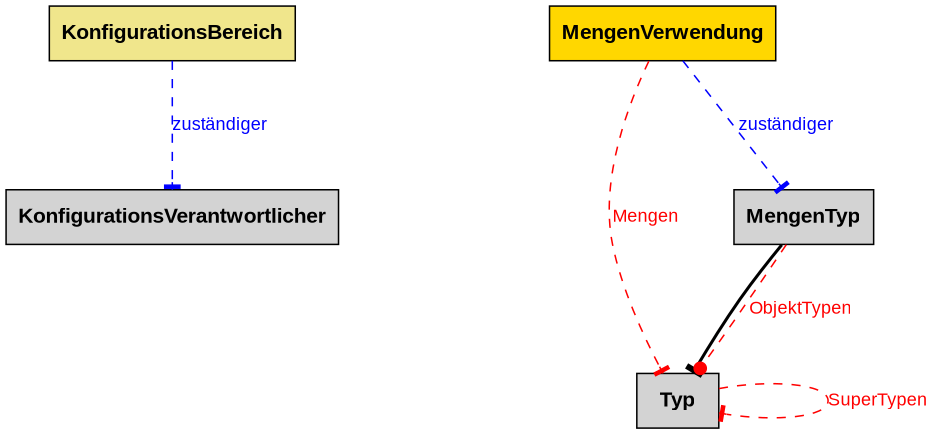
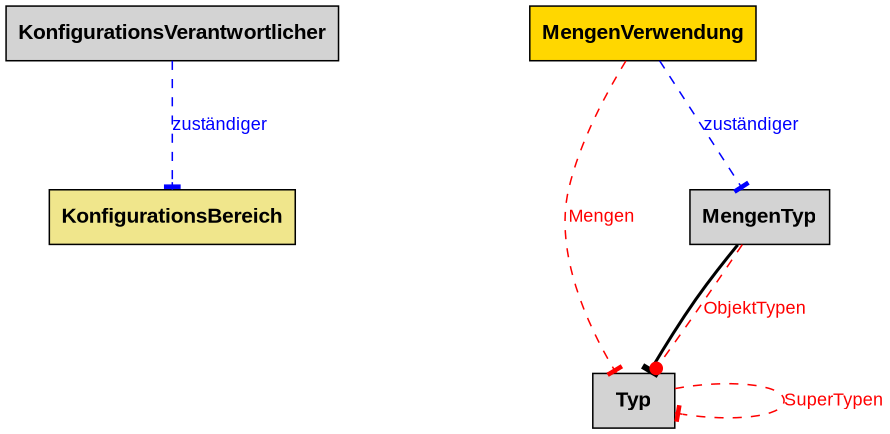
edge "KonfigurationsBereich" -> "KonfigurationsVerantwortlicher": reversed
